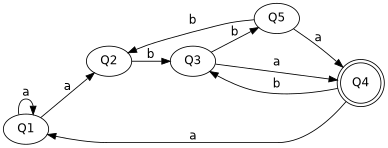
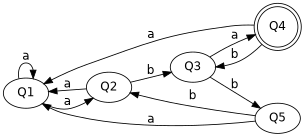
edge "Q5" -> "Q4": now "Q5" -> "Q1"
edge "Q2" -> "Q1": added, label "a"
